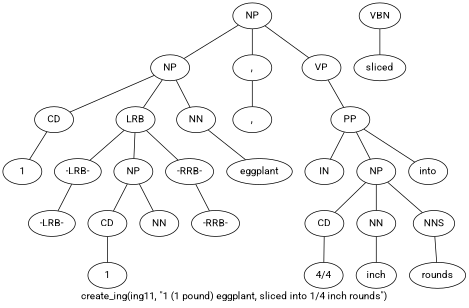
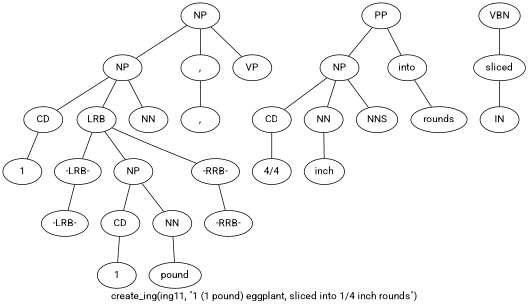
edge "VP" -- "PP": removed
edge "PP" -- "IN": now "sliced" -- "IN"
node "eggplant": removed
edge "NNS" -- "rounds": now "into" -- "rounds"
node "pound": added
